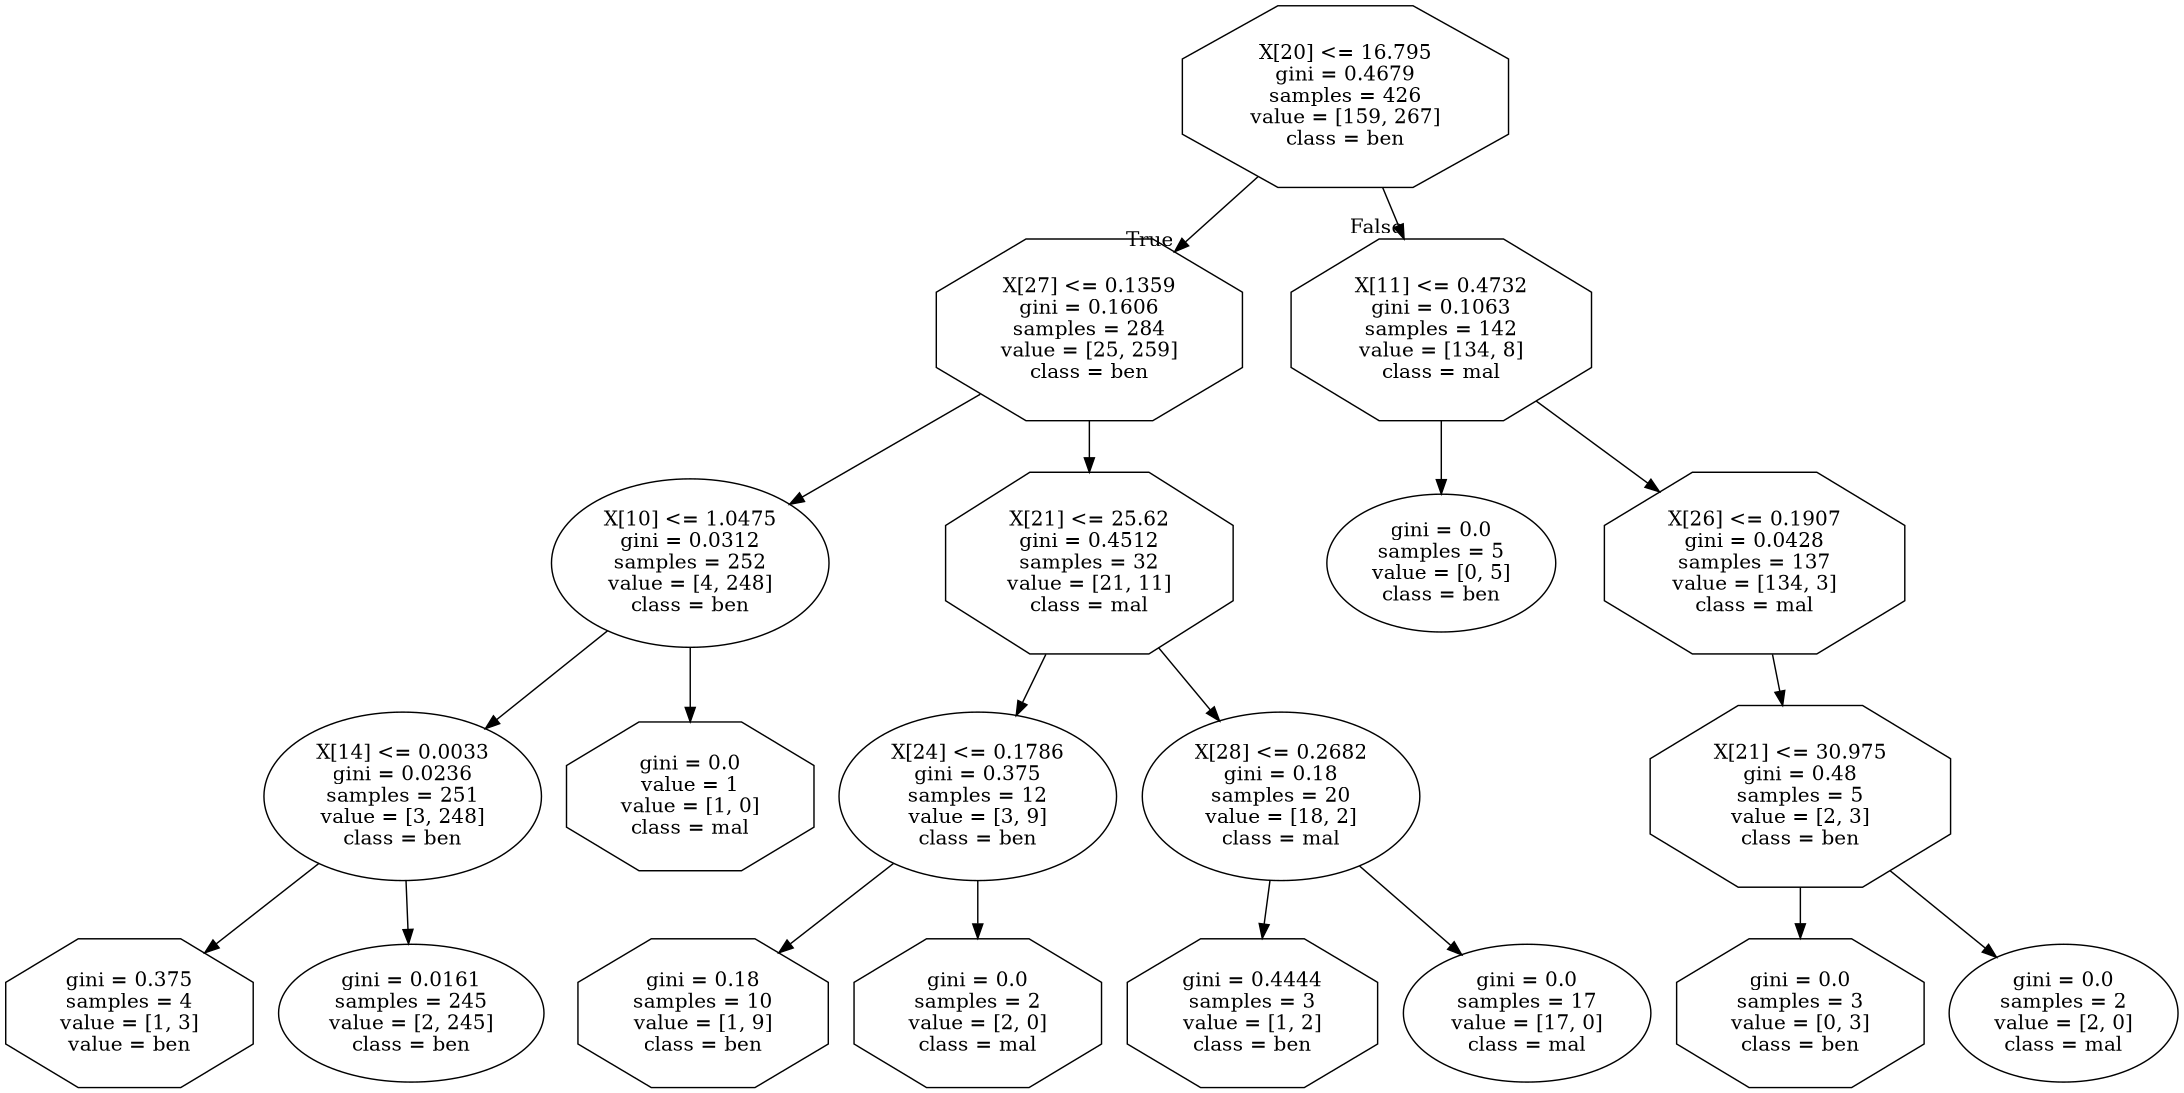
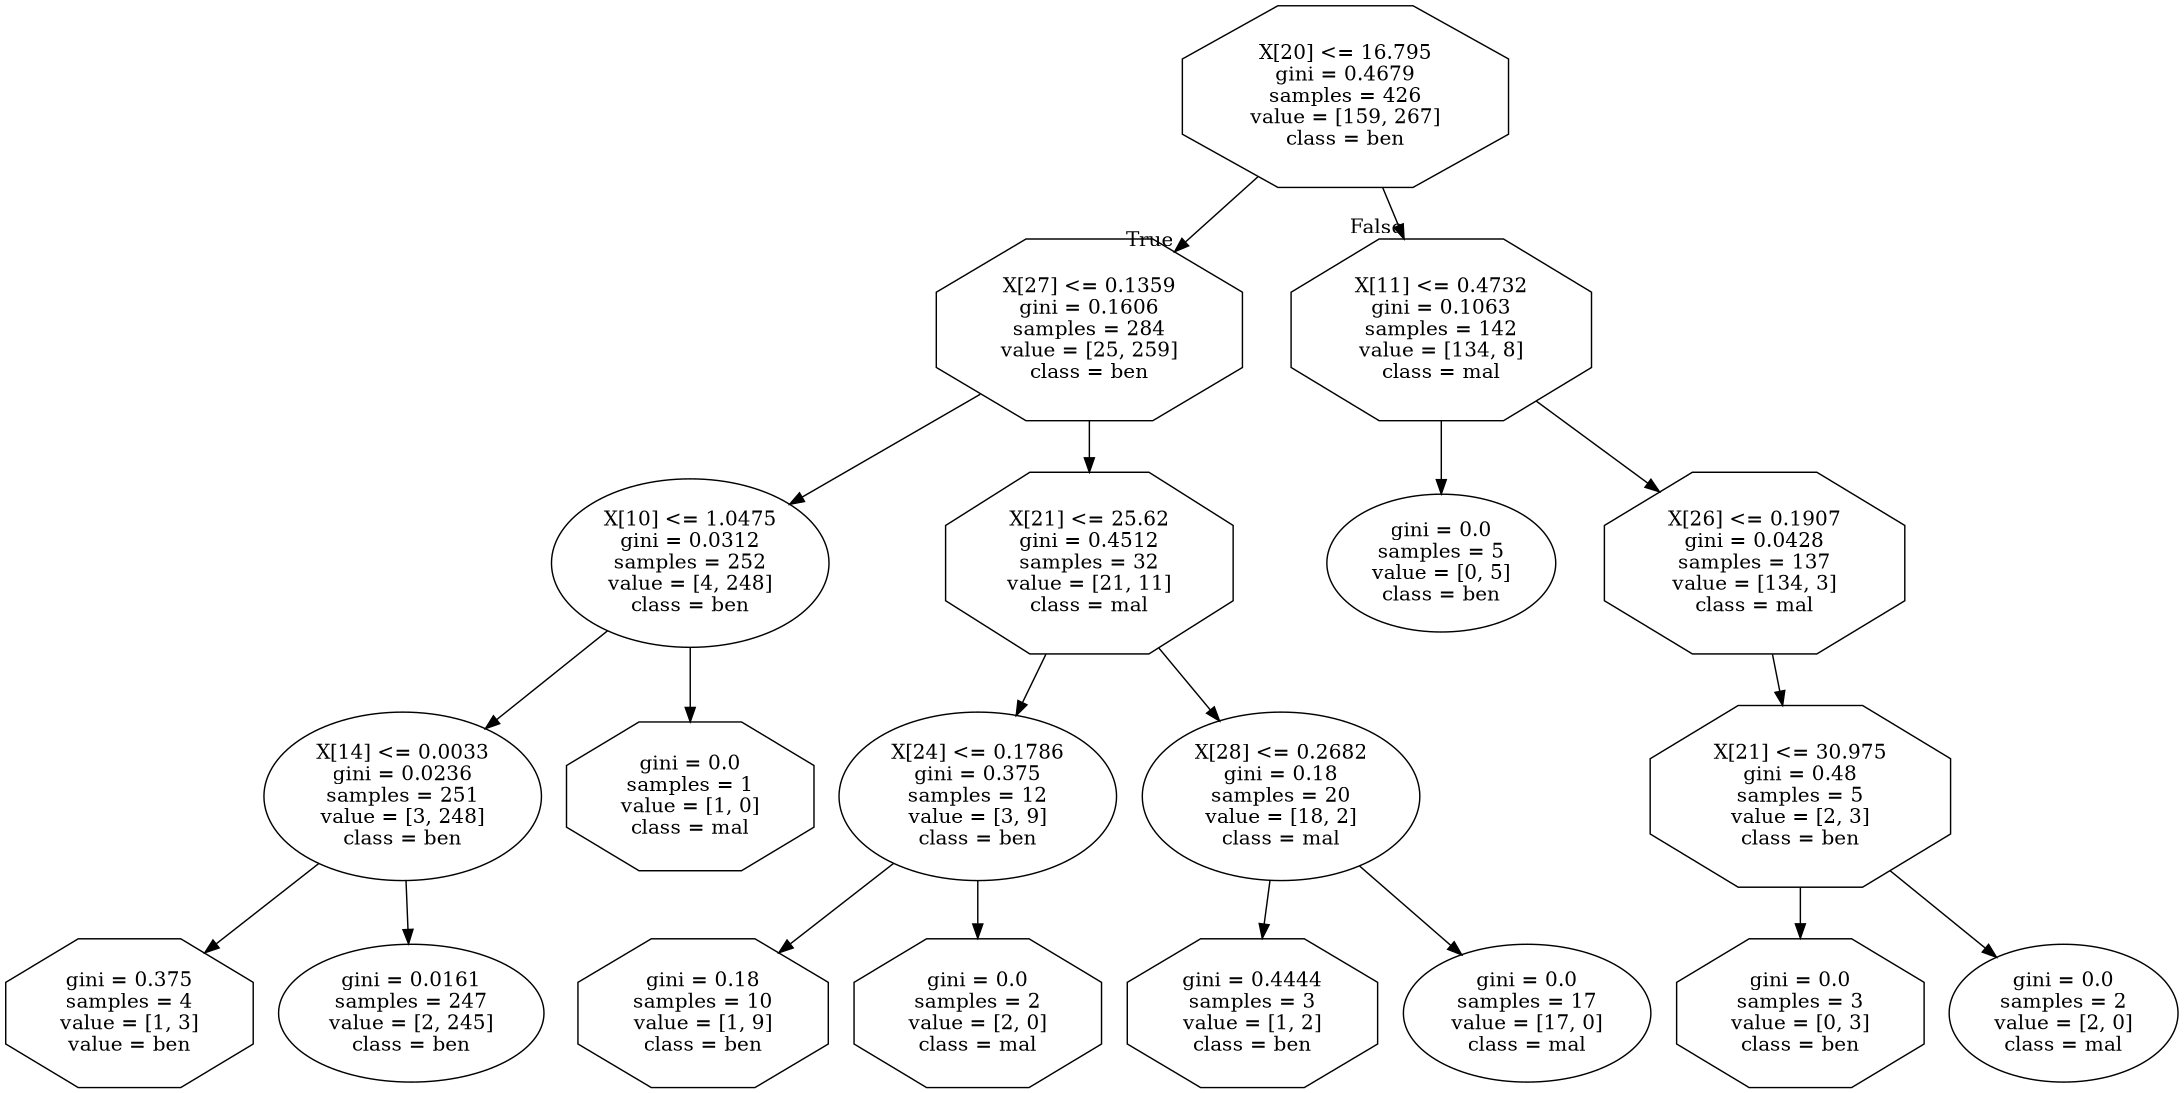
node "gini = 0.0 value = 1 value = [1, 0] class = mal": label "gini = 0.0 value = 1 value = [1, 0] class = mal" -> "gini = 0.0 samples = 1 value = [1, 0] class = mal"
node "gini = 0.0161 samples = 245 value = [2, 245] class = ben": label "gini = 0.0161 samples = 245 value = [2, 245] class = ben" -> "gini = 0.0161 samples = 247 value = [2, 245] class = ben"
